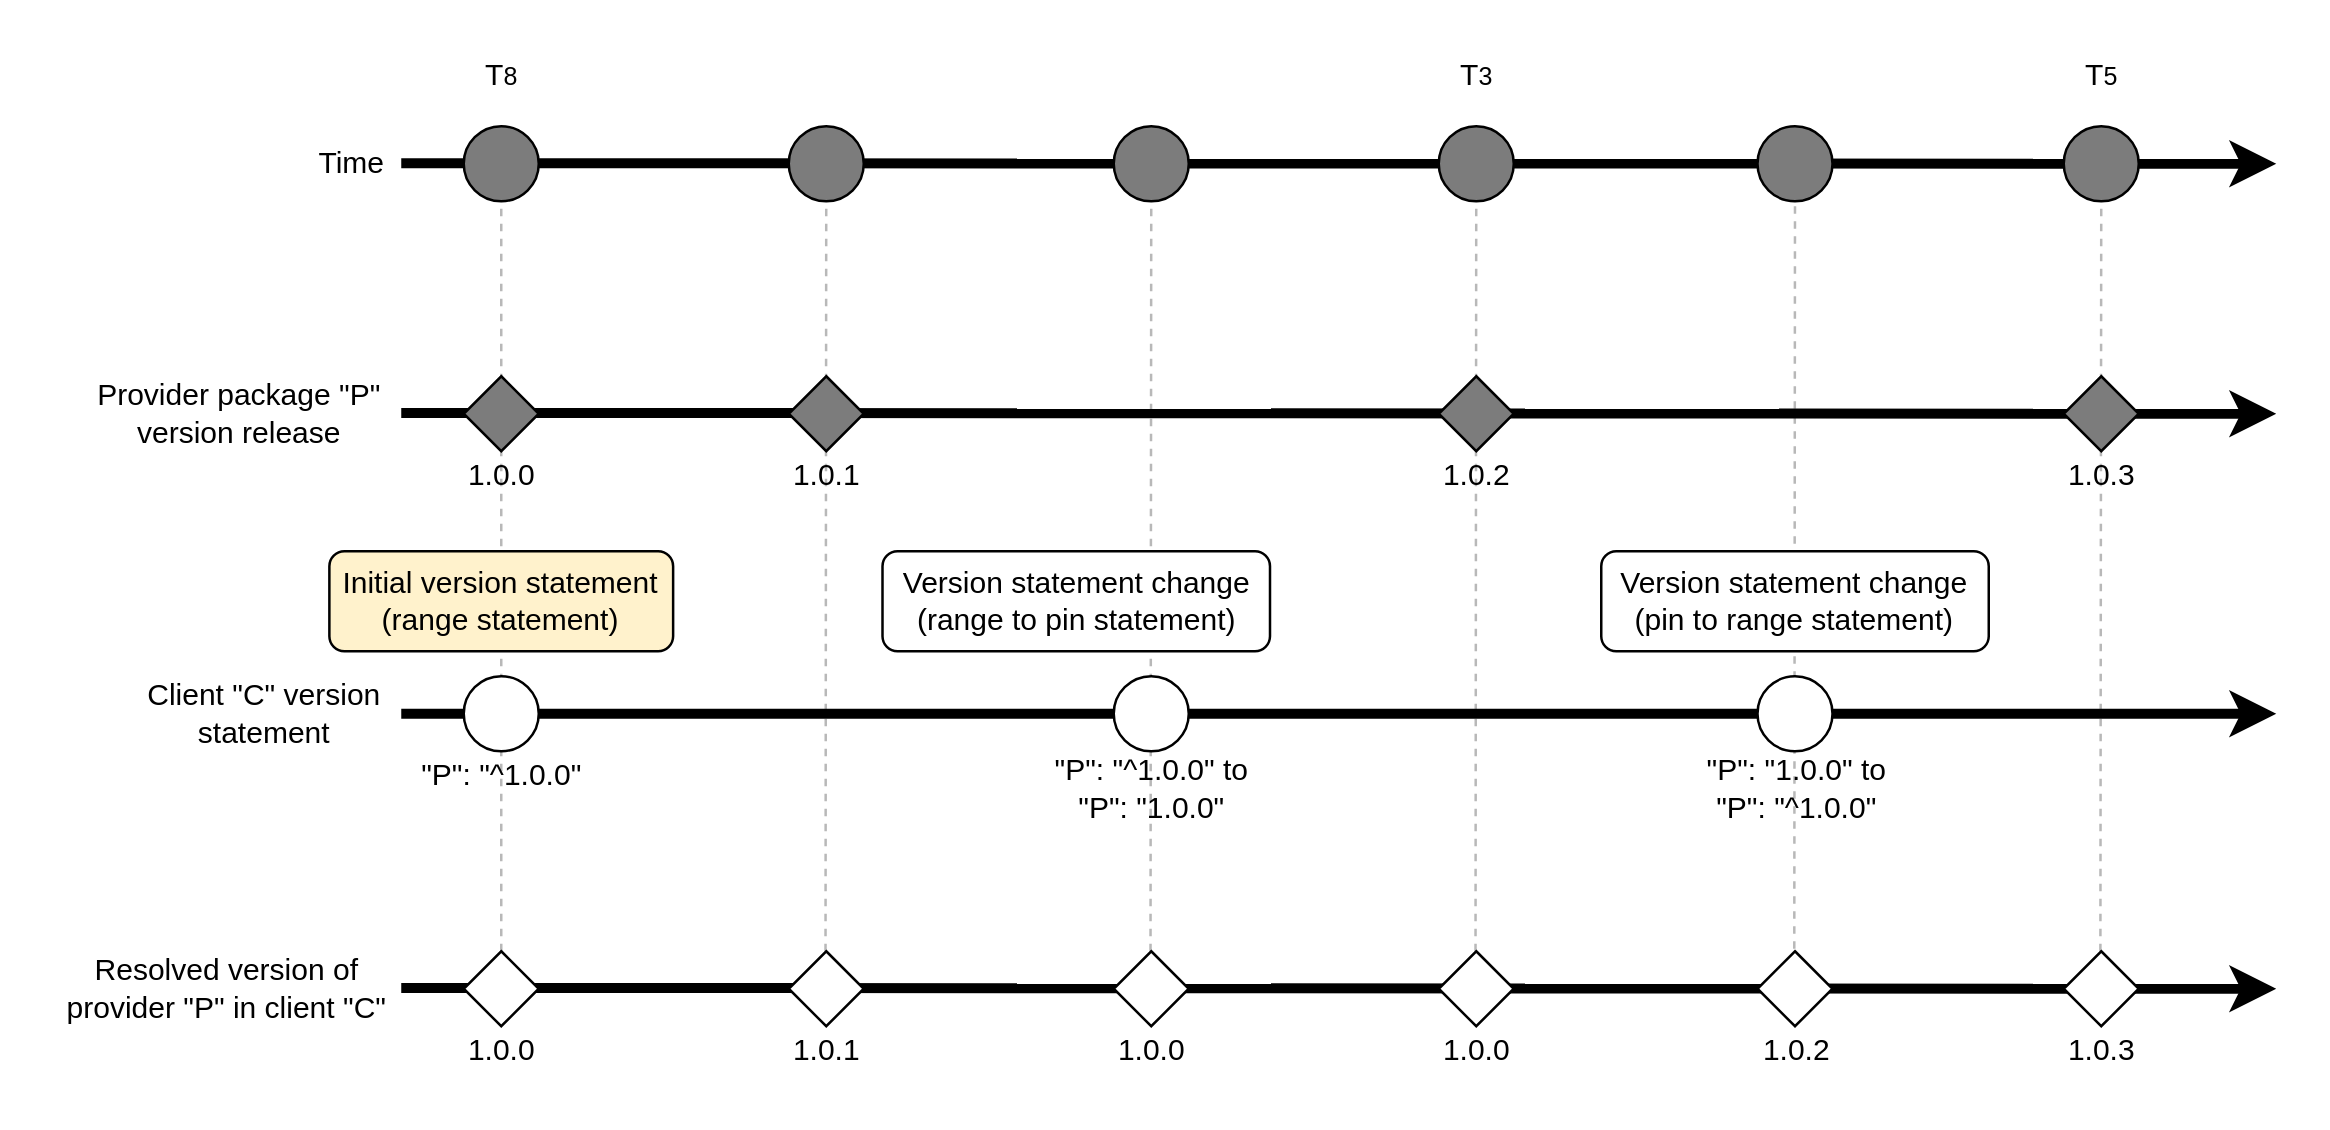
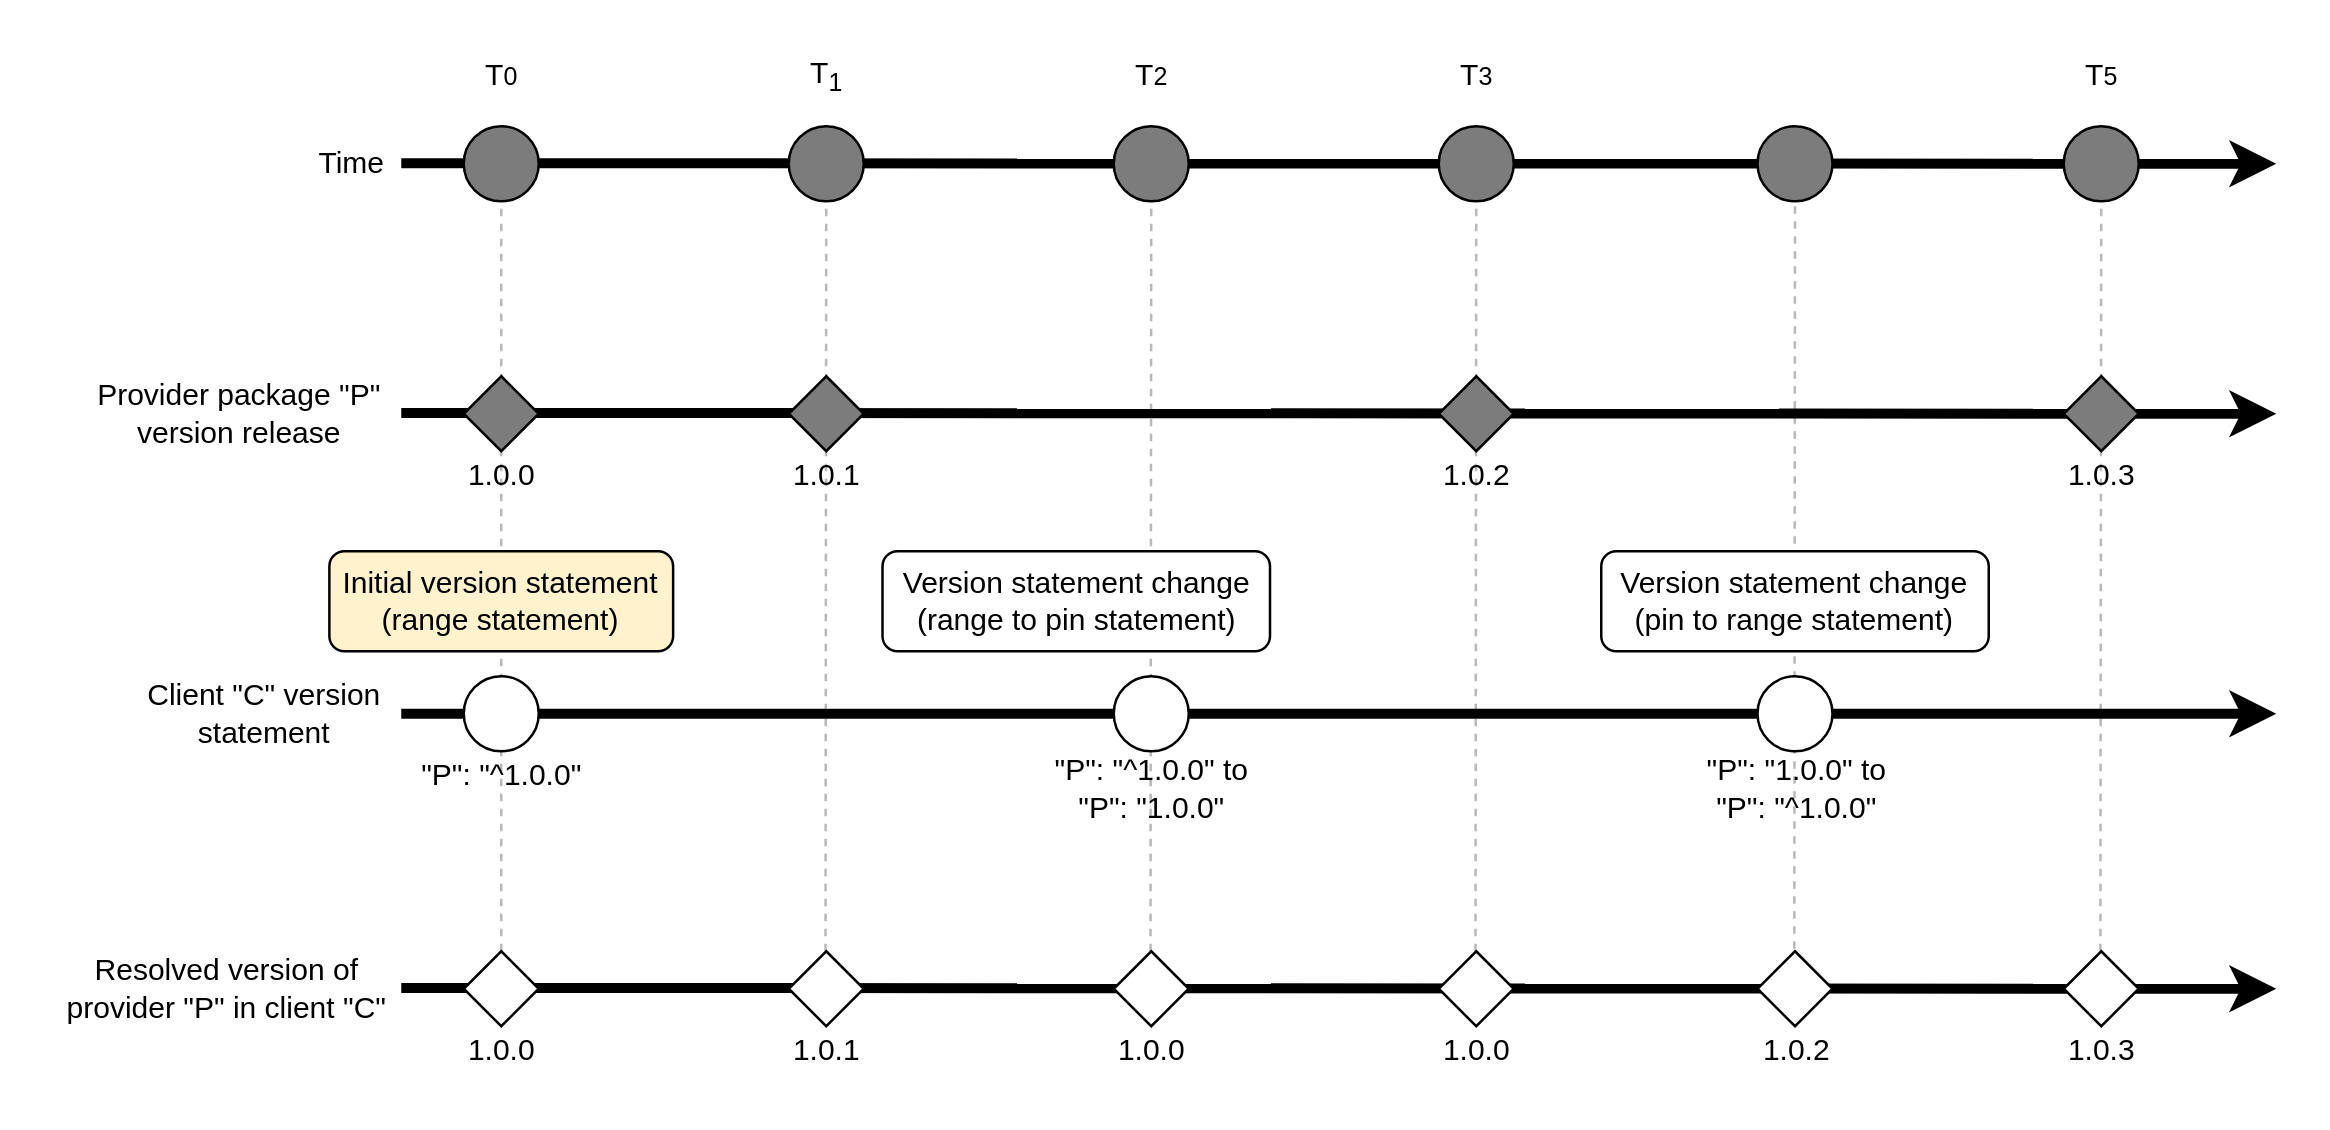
node "T8": label "T8" -> "T0"
node "T1": added
node "T2": added
